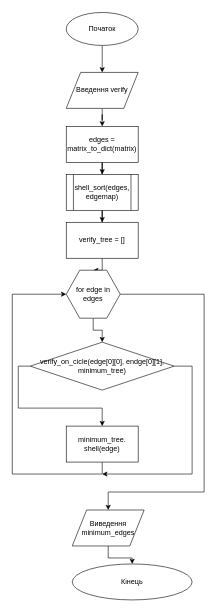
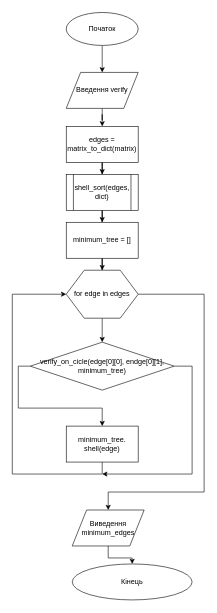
node "shell_sort(edges, edgemap)": label "shell_sort(edges, edgemap)" -> "shell_sort(edges, dict)"
node "verify_tree = []": label "verify_tree = []" -> "minimum_tree = []"
node "for edge in edges": size 54x48 -> 72x48
